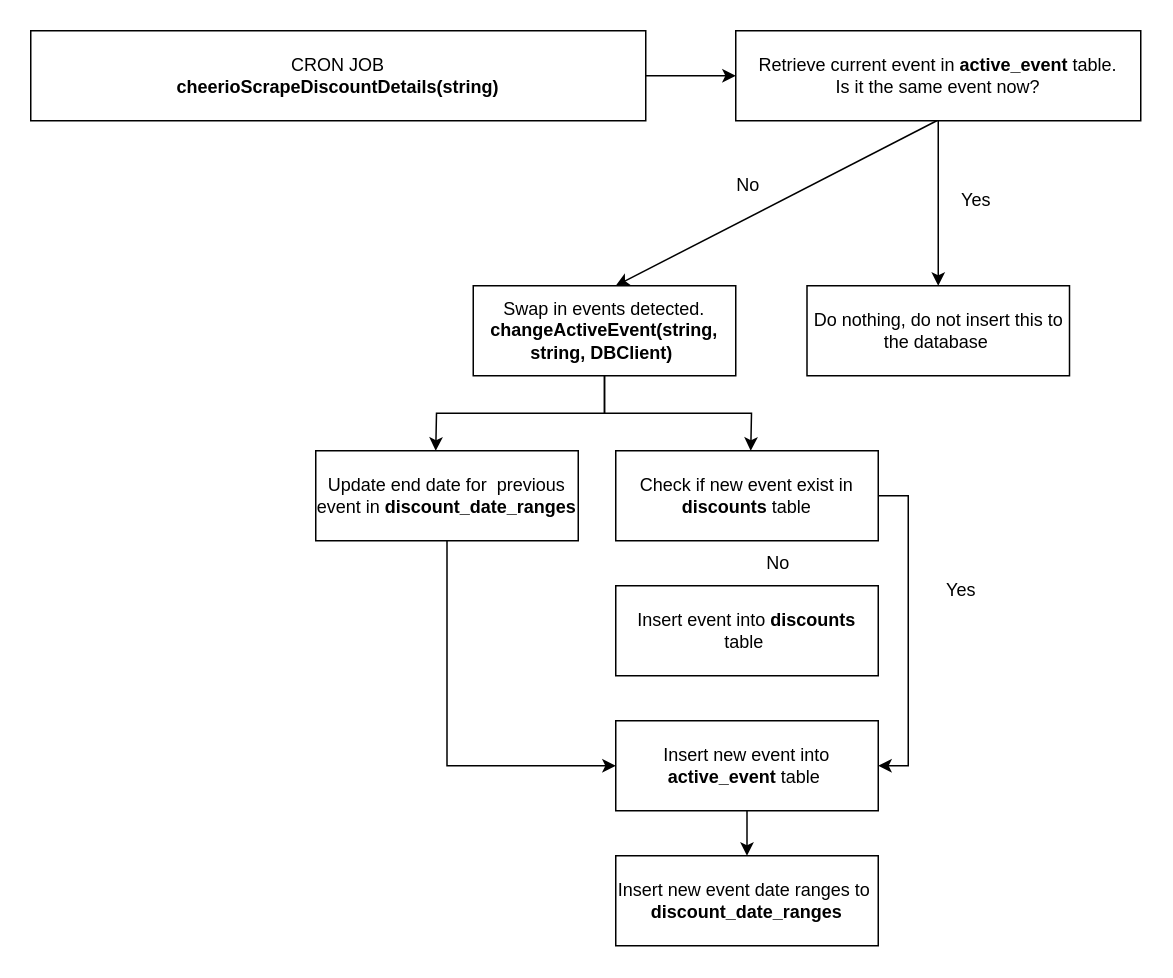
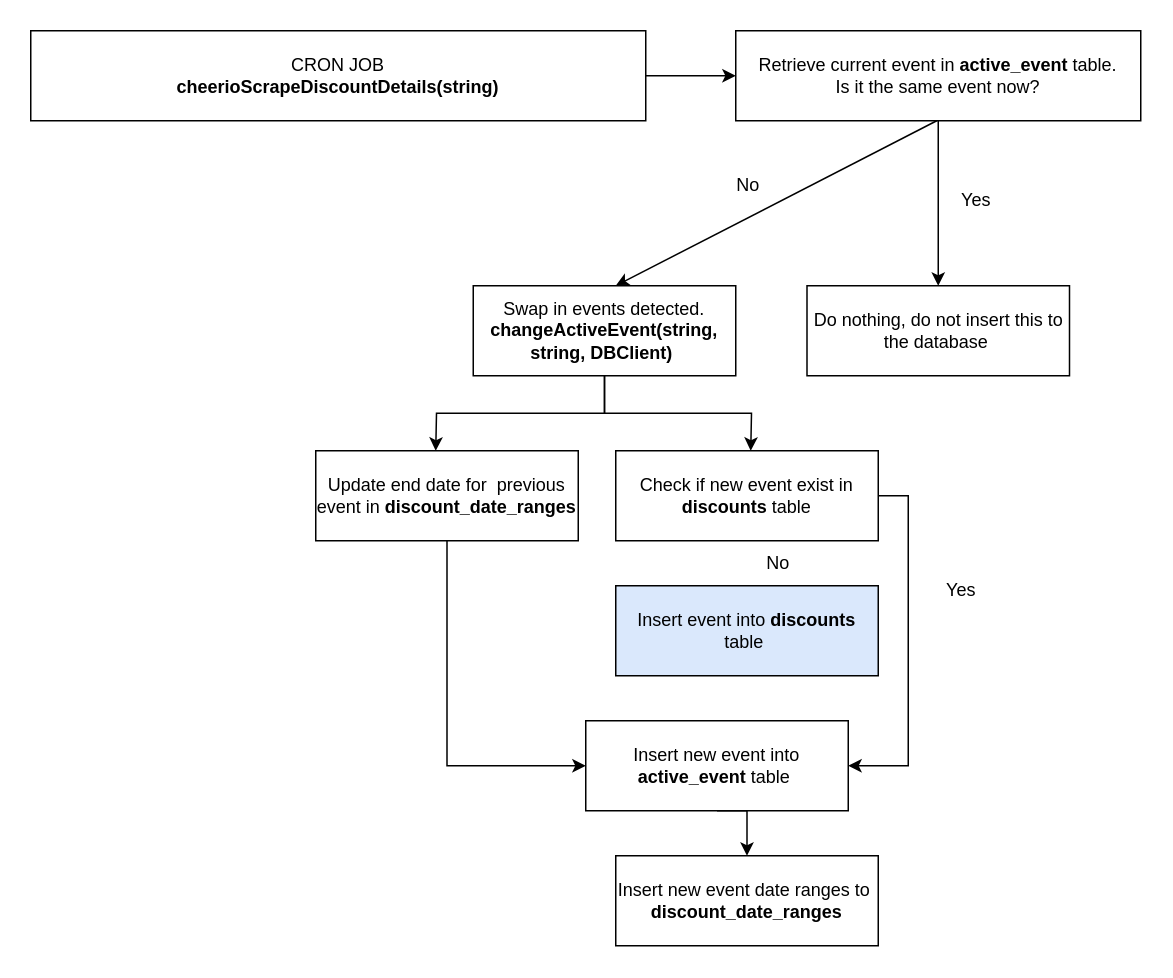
node "Insert event into discounts table": fillcolor #ffffff -> #dae8fc
node "Insert new event into active_event table": moved (747, 766) -> (717, 766)
